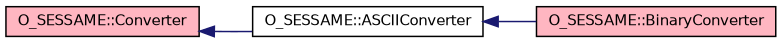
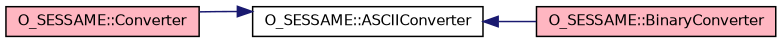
edge "O_SESSAME::ASCIIConverter" -> "O_SESSAME::Converter": reversed
